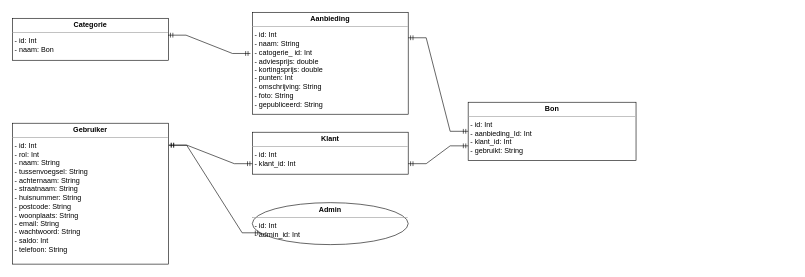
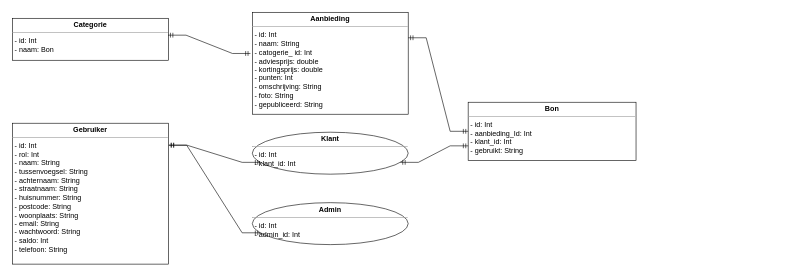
node "Klant - id: Int - klant_id: Int": shape rectangle -> ellipse
